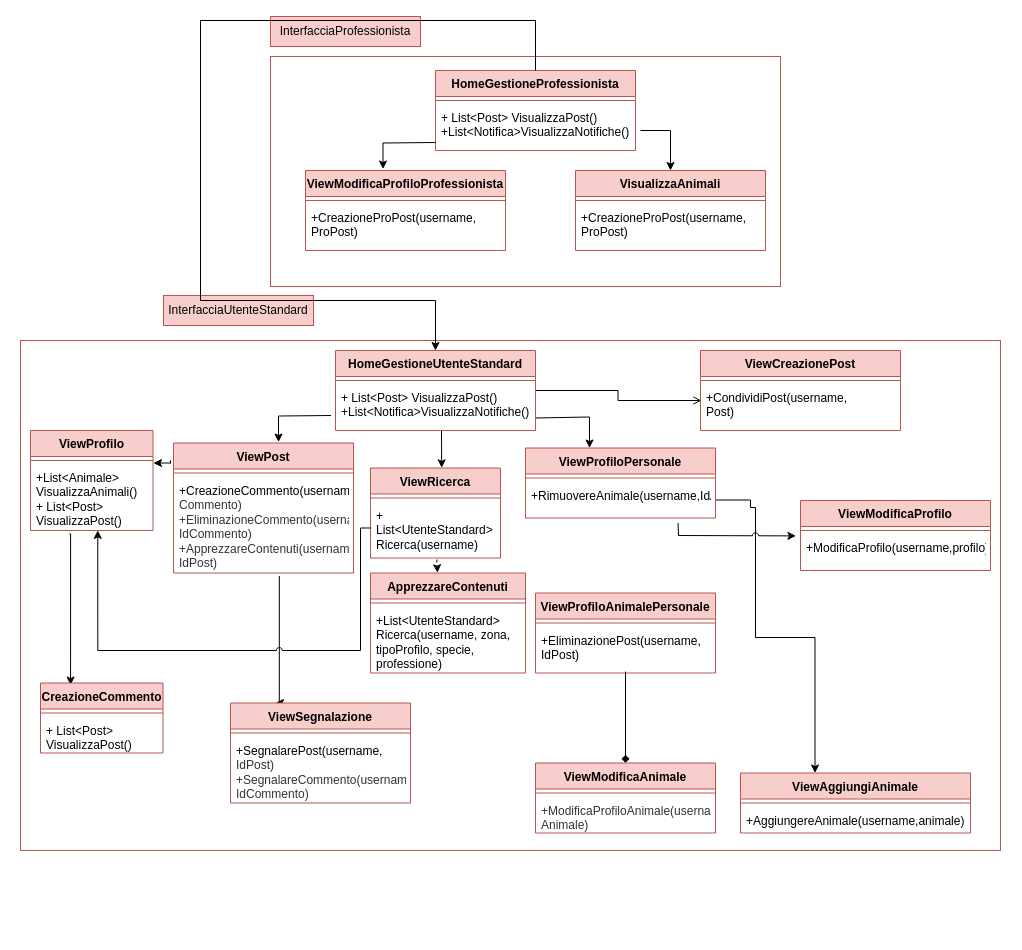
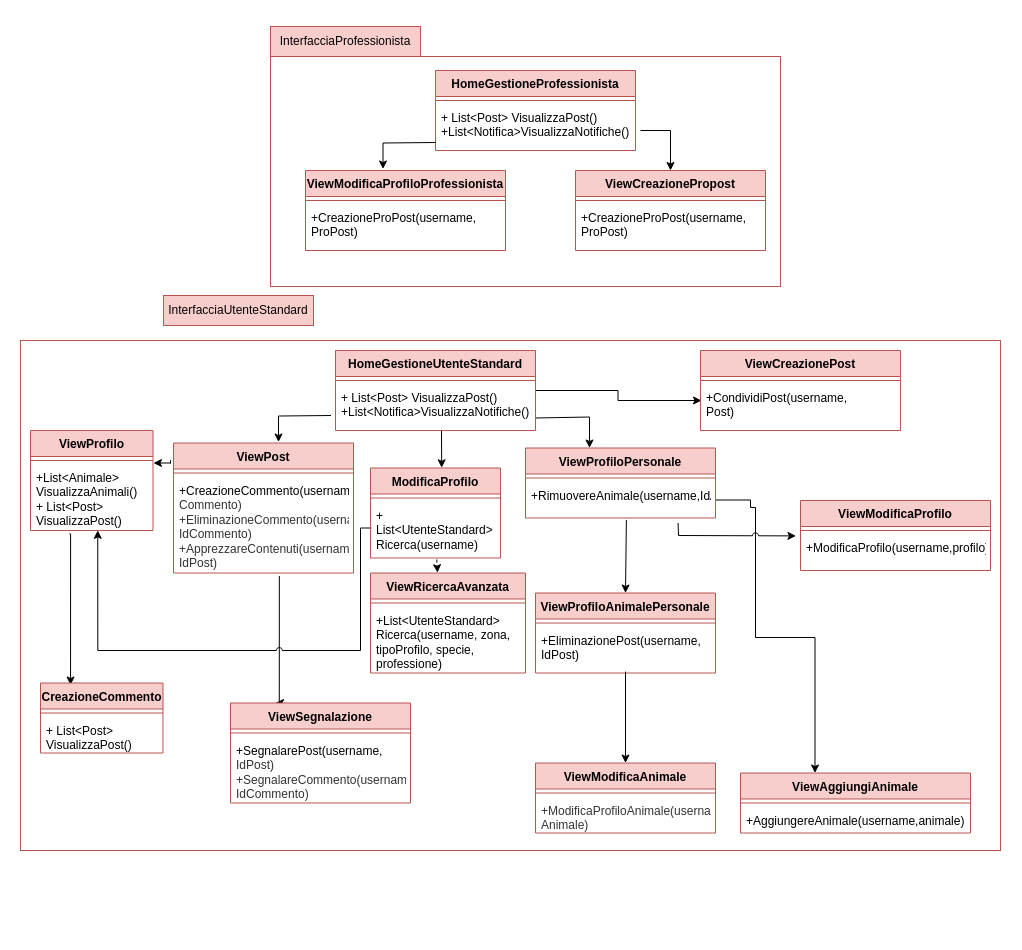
node "InterfacciaProfessionista": moved (346, 32) -> (346, 42)
edge "HomeGestioneProfessionista" -> "HomeGestioneUtenteStandard": removed
node "VisualizzaAnimali": label "VisualizzaAnimali" -> "ViewCreazionePropost"
edge "HomeGestioneUtenteStandard" -> "+CondividiPost(username,Post)": arrowhead open -> classic
node "ViewRicerca": label "ViewRicerca" -> "ModificaProfilo"
edge "+RimuovereAnimale(username,IdAnimale)" -> "ViewProfiloAnimalePersonale": added
node "ApprezzareContenuti": label "ApprezzareContenuti" -> "ViewRicercaAvanzata"
edge "+EliminazionePost(username,IdPost)" -> "ViewModificaAnimale": arrowhead diamond -> classic
